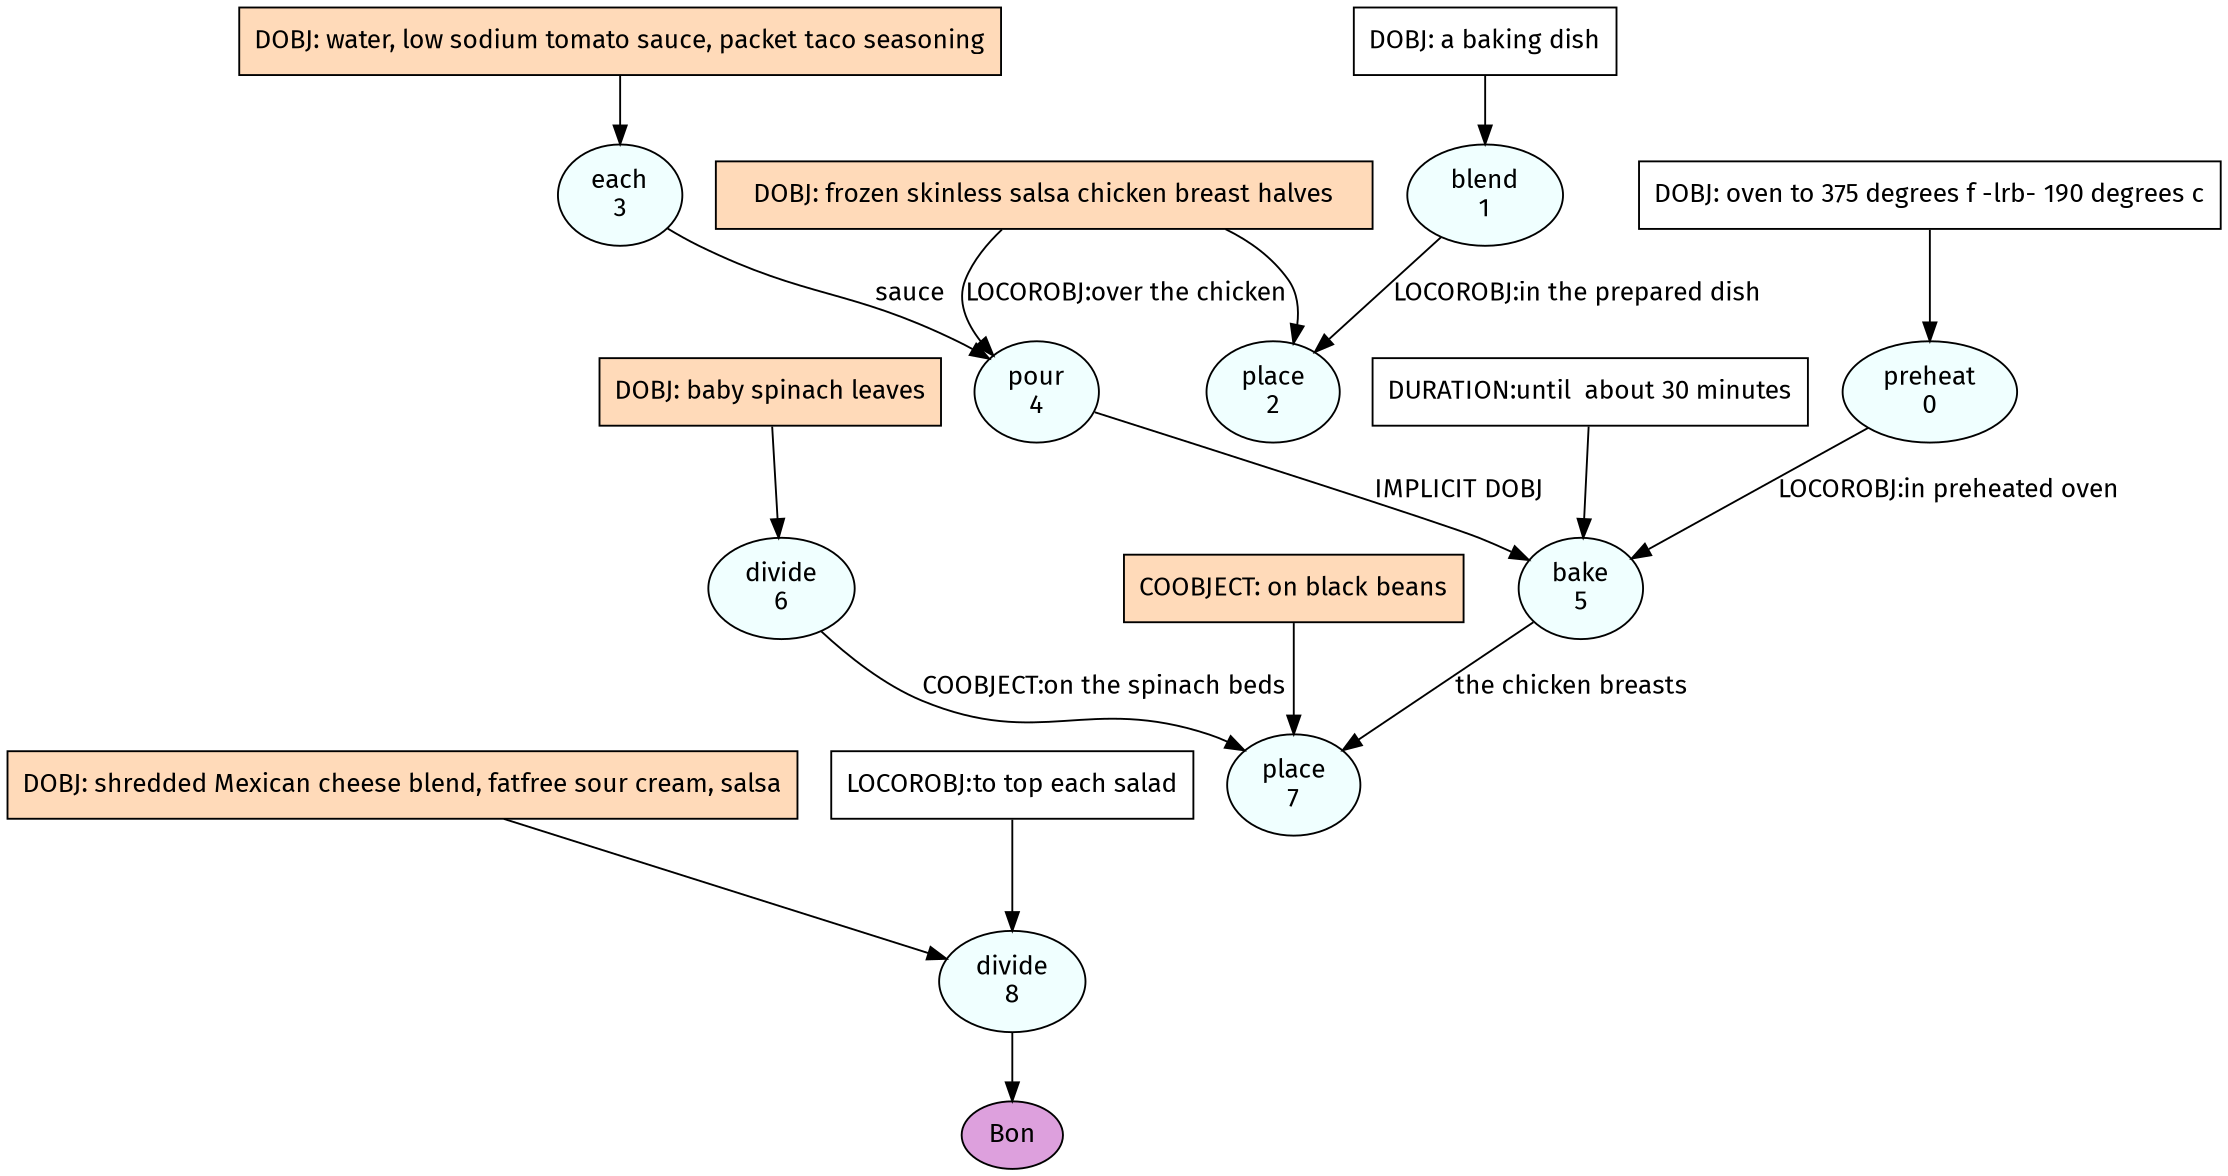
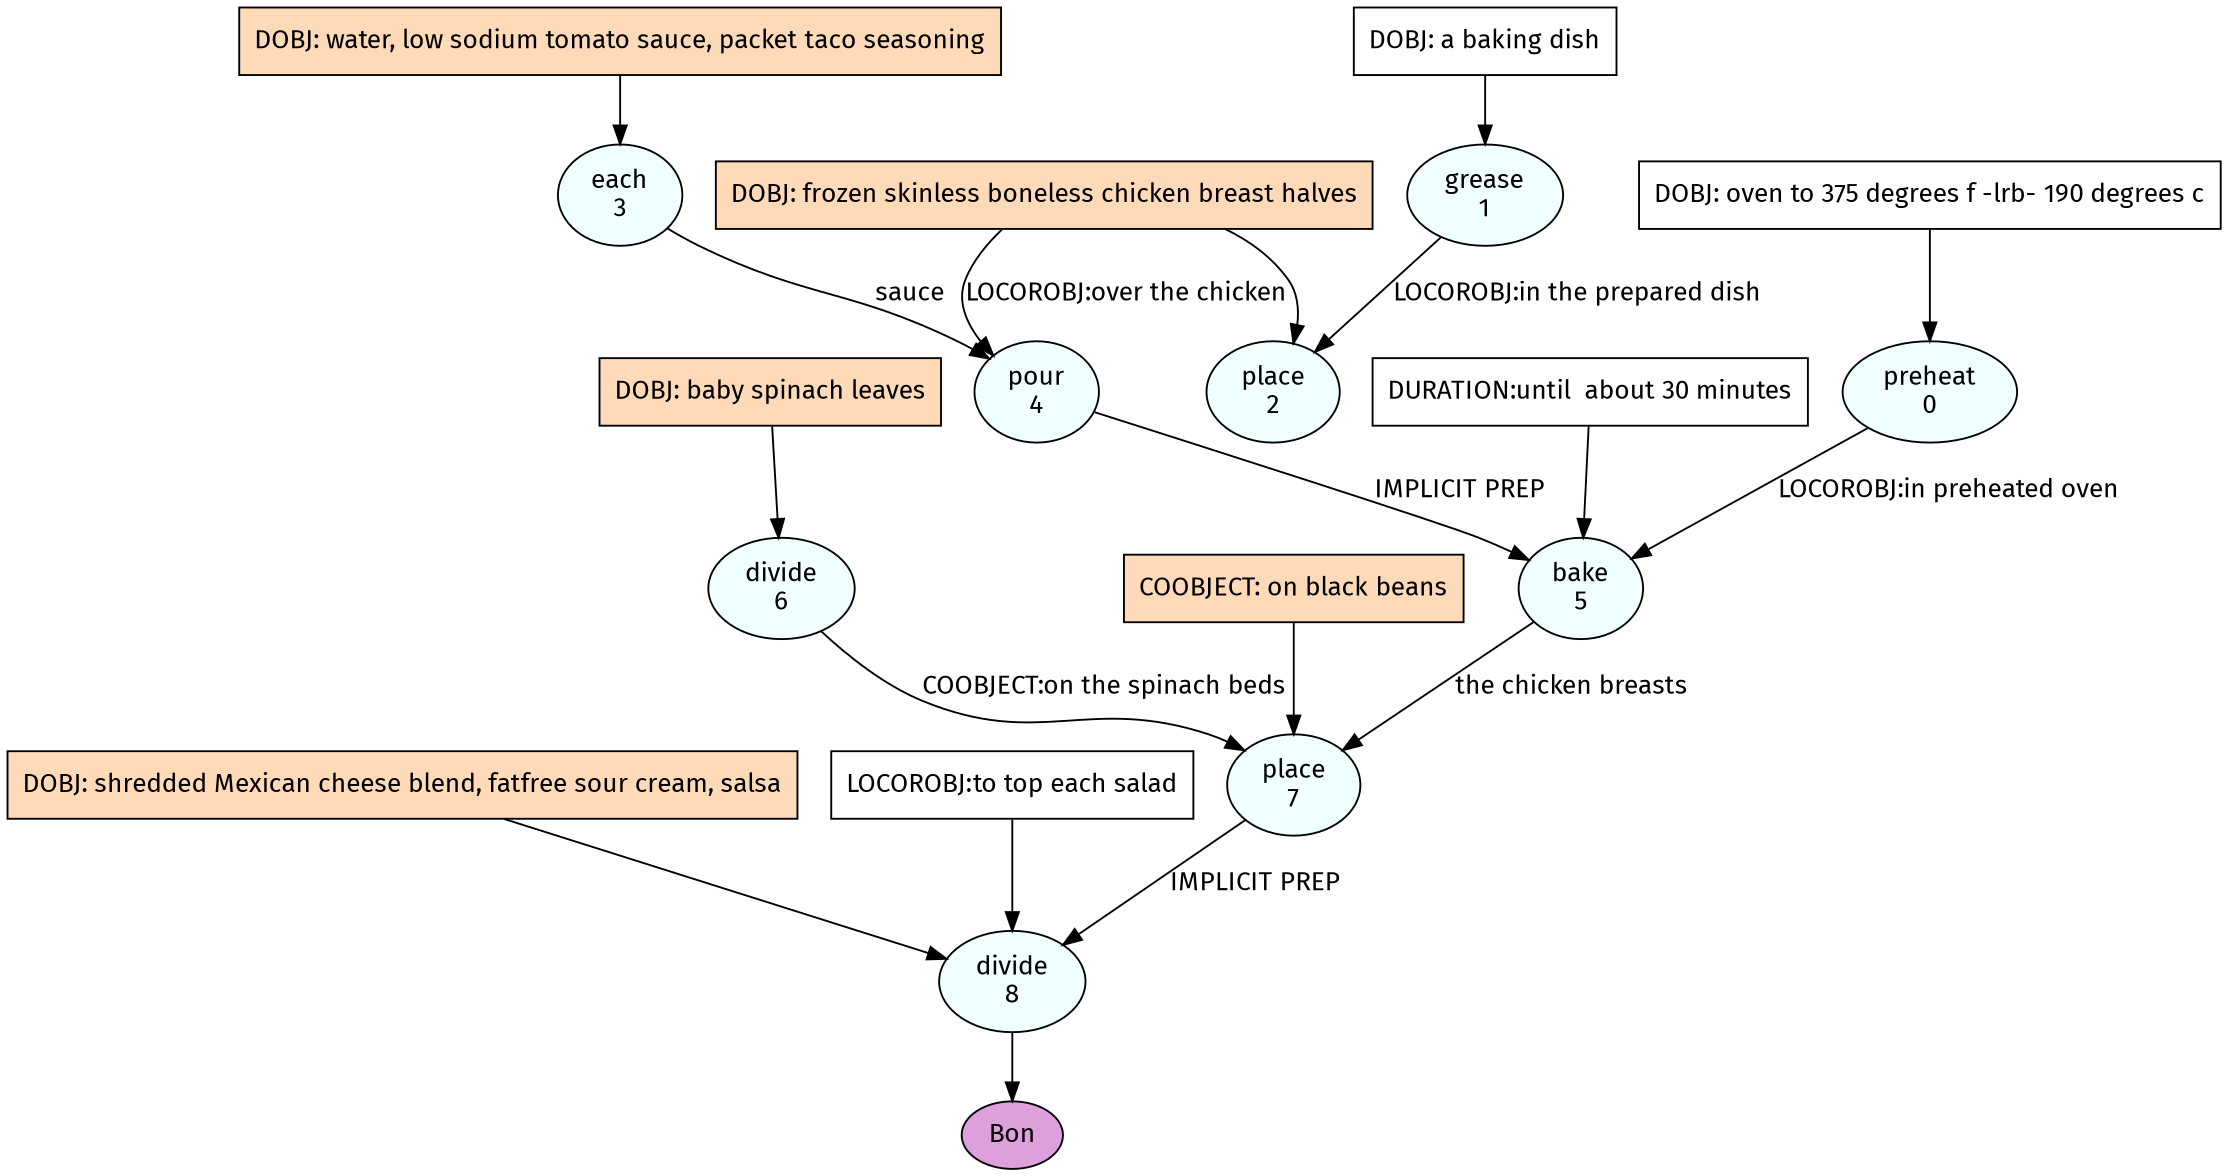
node "DOBJ: frozen skinless salsa chicken breast halves": label "DOBJ: frozen skinless salsa chicken breast halves" -> "DOBJ: frozen skinless boneless chicken breast halves"
node "blend 1": label "blend 1" -> "grease 1"
edge "pour 4" -> "bake 5": label "IMPLICIT DOBJ" -> "IMPLICIT PREP"
edge "place 7" -> "divide 8": added, label "IMPLICIT PREP"
